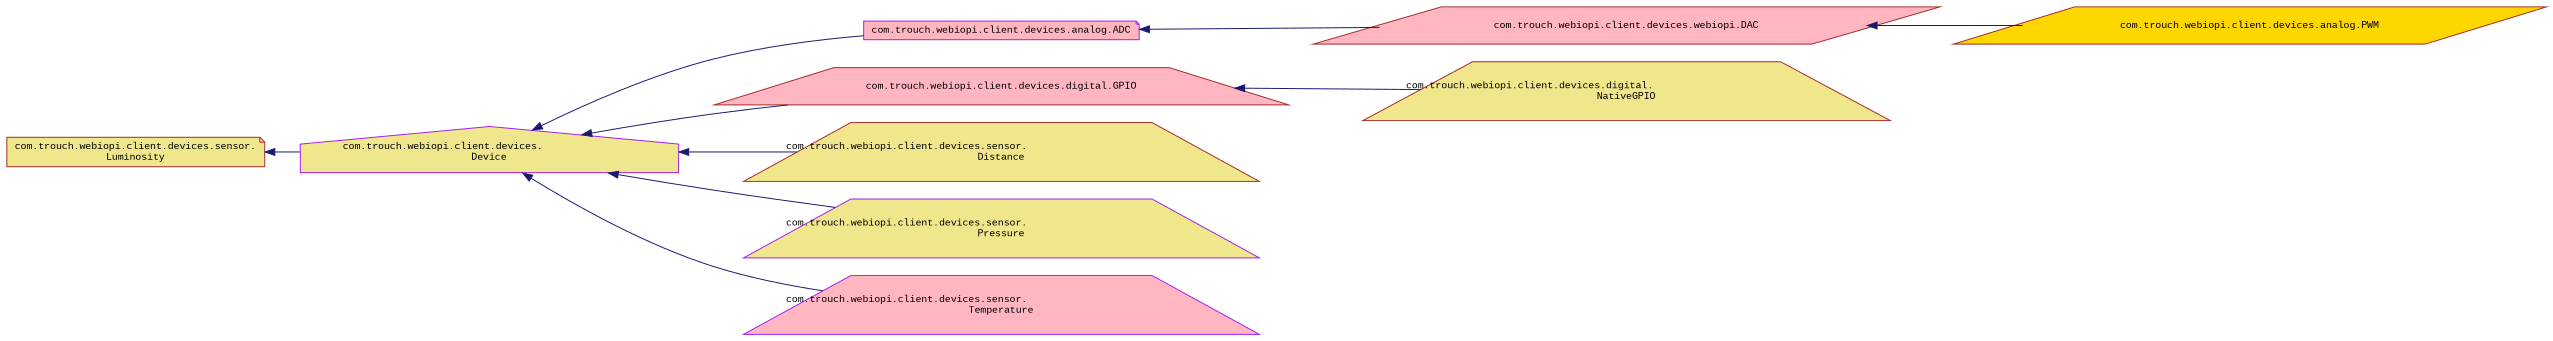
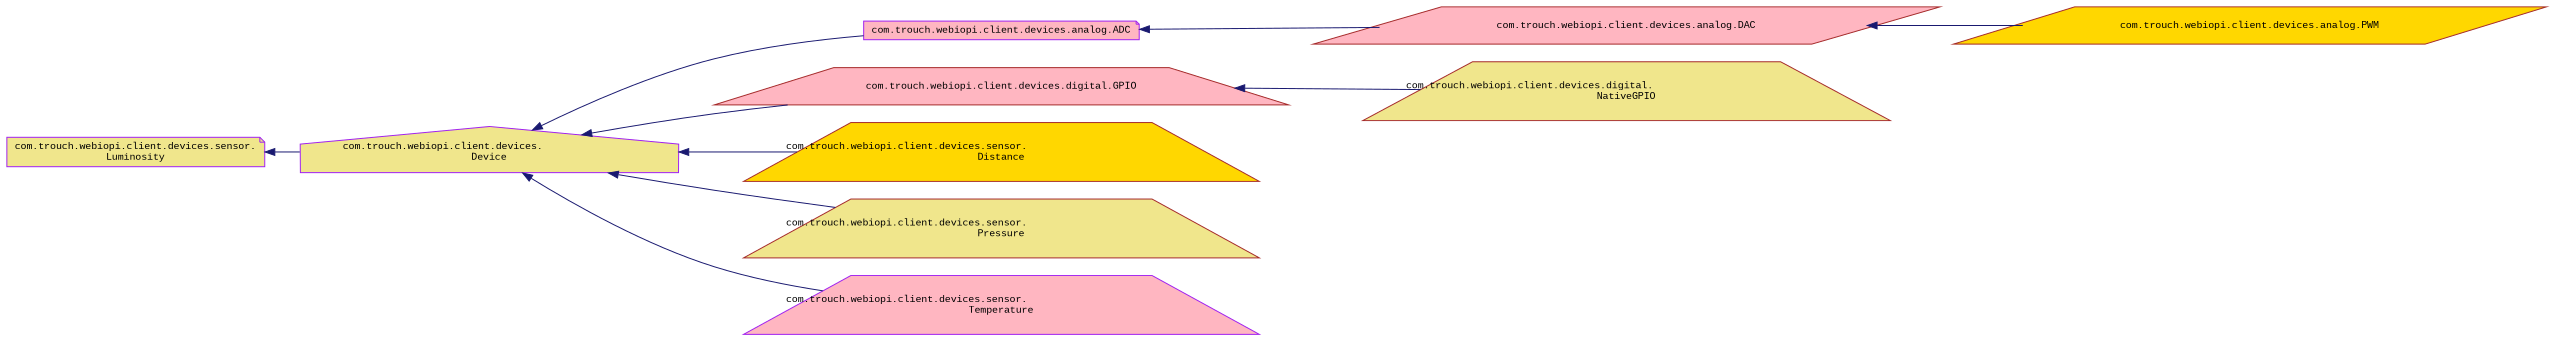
node "com.trouch.webiopi.client.devices.webiopi.DAC": label "com.trouch.webiopi.client.devices.webiopi.DAC" -> "com.trouch.webiopi.client.devices.analog.DAC"
node "com.trouch.webiopi.client.devices.sensor. Luminosity": color brown -> purple
node "com.trouch.webiopi.client.devices.sensor. Distance": fillcolor khaki -> gold
node "com.trouch.webiopi.client.devices.sensor. Pressure": color purple -> brown
